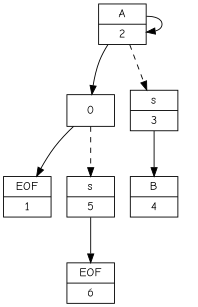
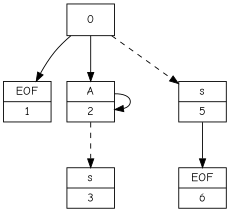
edge "A" -> "0": reversed
node "B": removed
